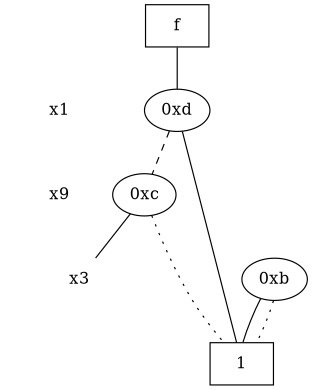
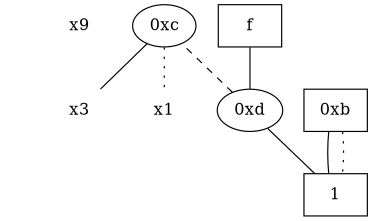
node "0xb": shape ellipse -> box
edge "0xc" -- "1": now "0xc" -- "x1"
